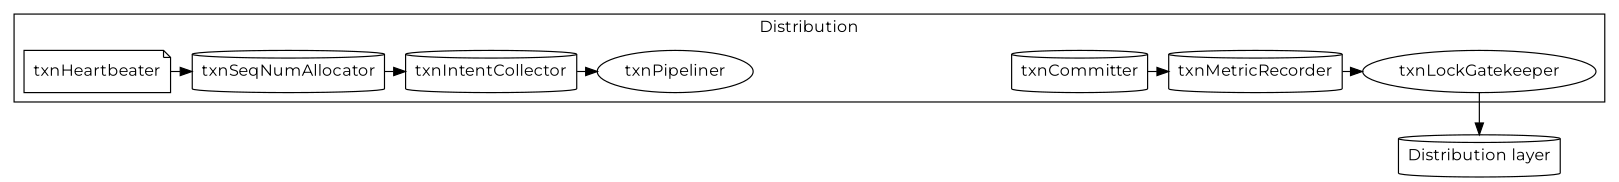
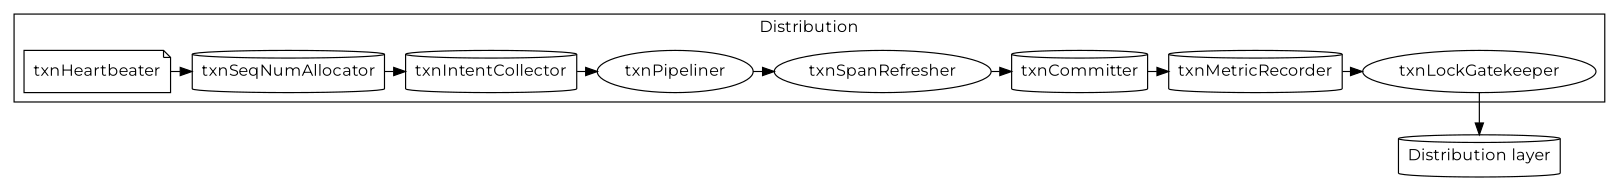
node "txnSpanRefresher": added
